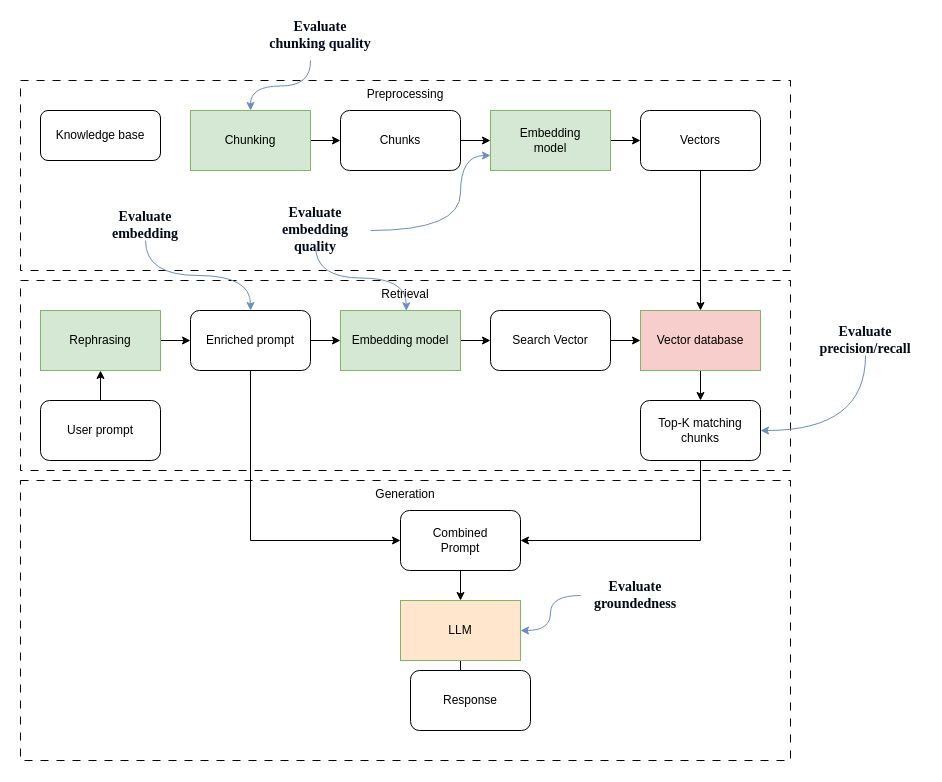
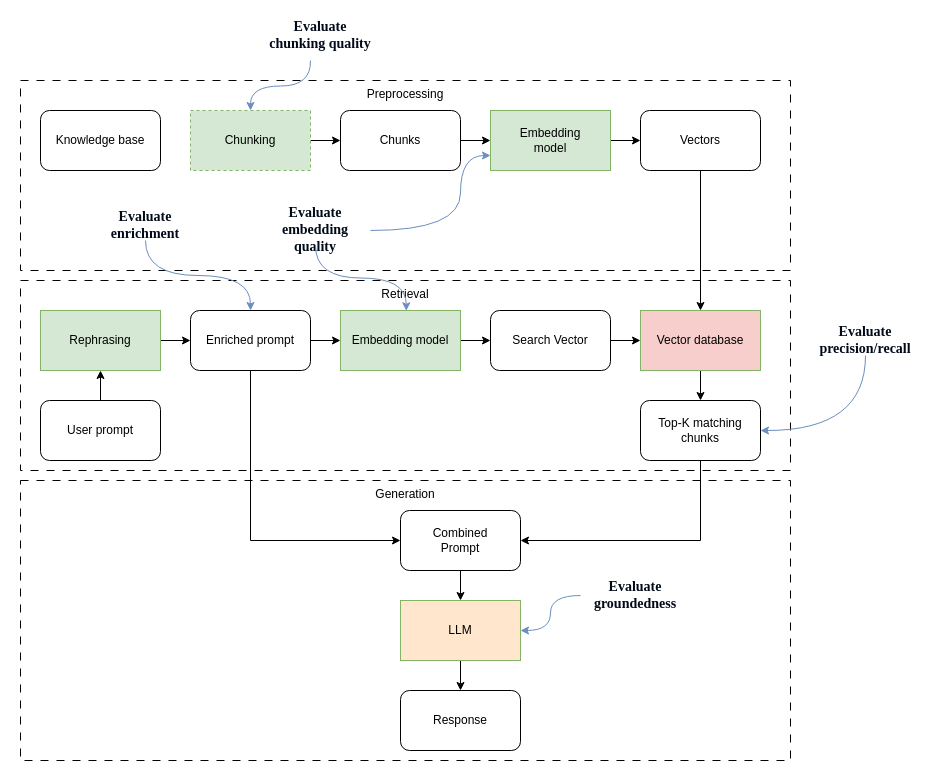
node "Knowledge base": size 120x50 -> 120x60
node "Chunking": style solid -> dashed
node "Evaluate embedding": label "Evaluate embedding" -> "Evaluate enrichment"
node "Response": moved (471, 701) -> (461, 721)
